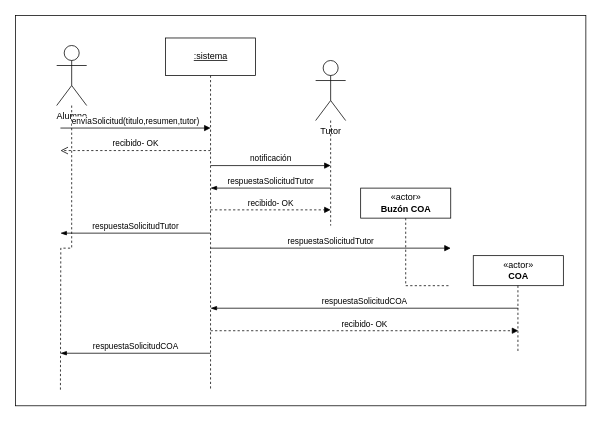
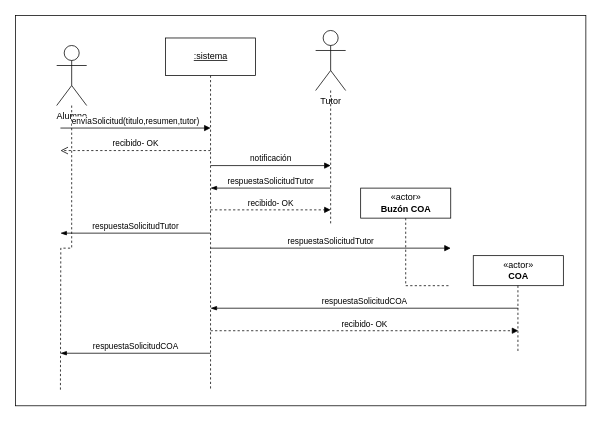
node "Tutor": moved (330, 90) -> (330, 60)
